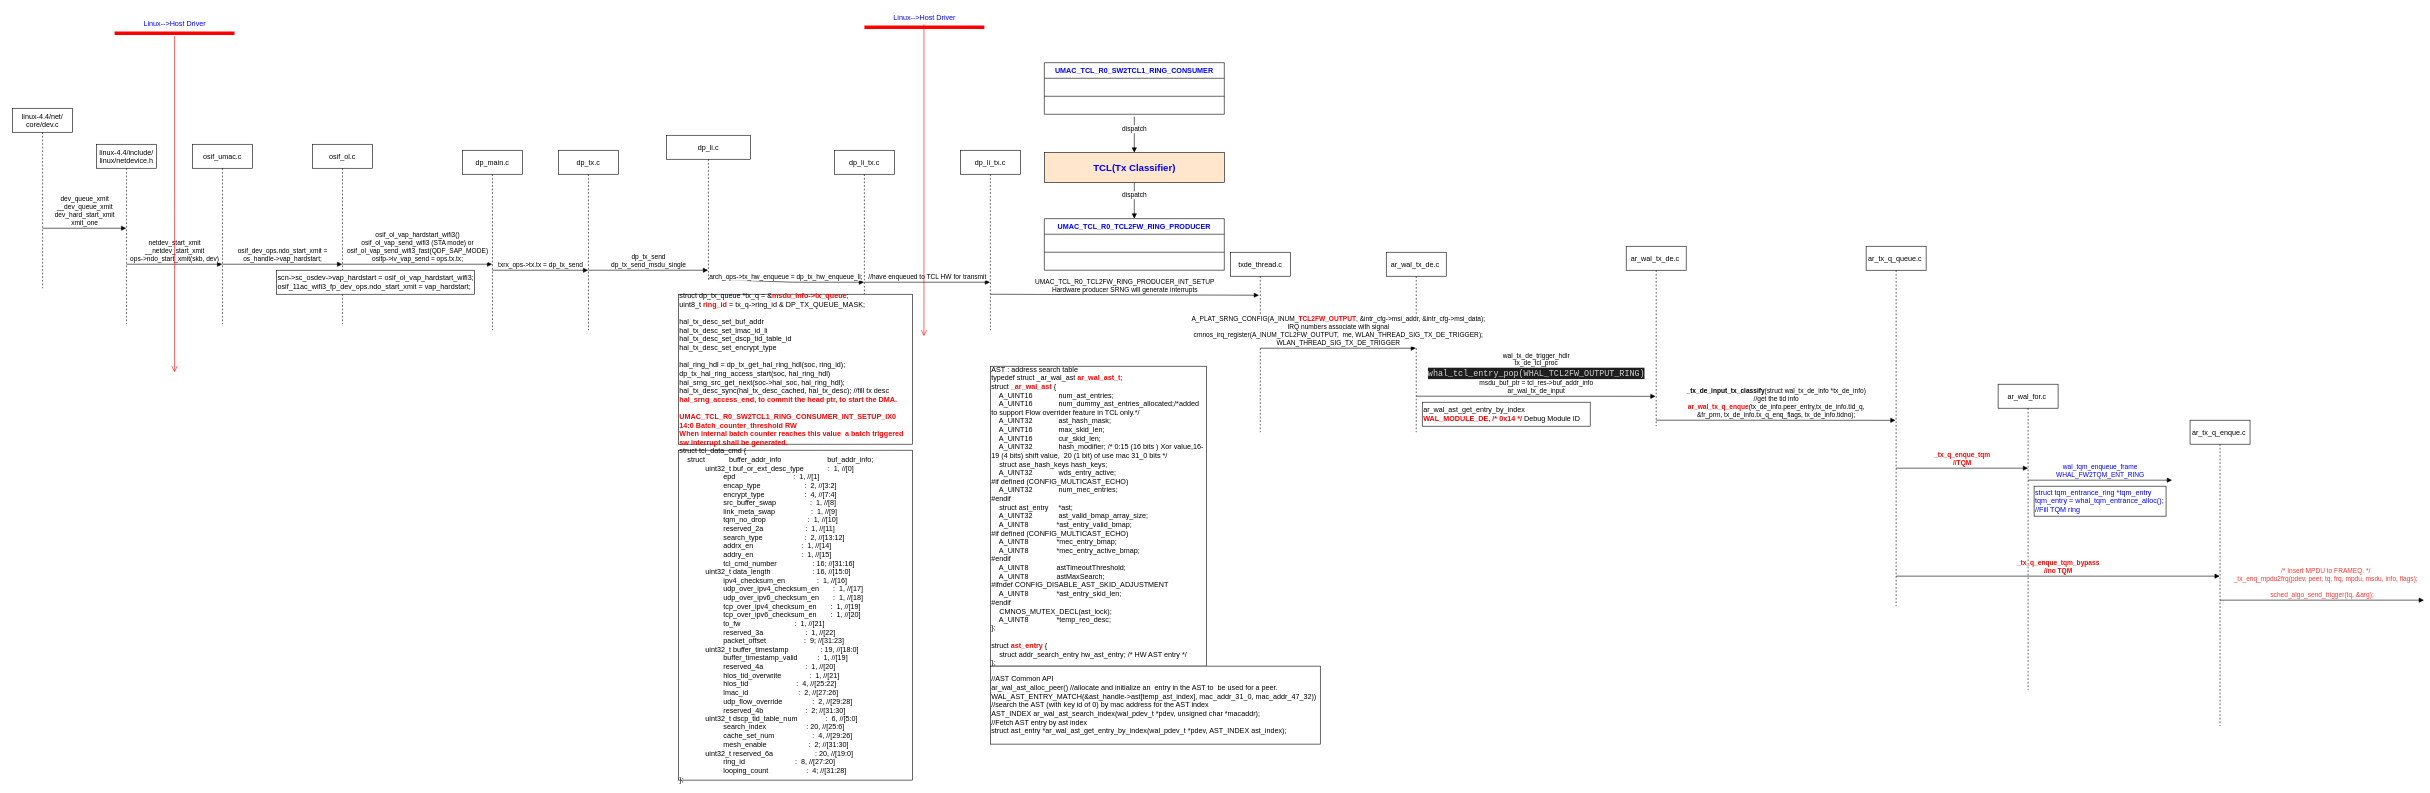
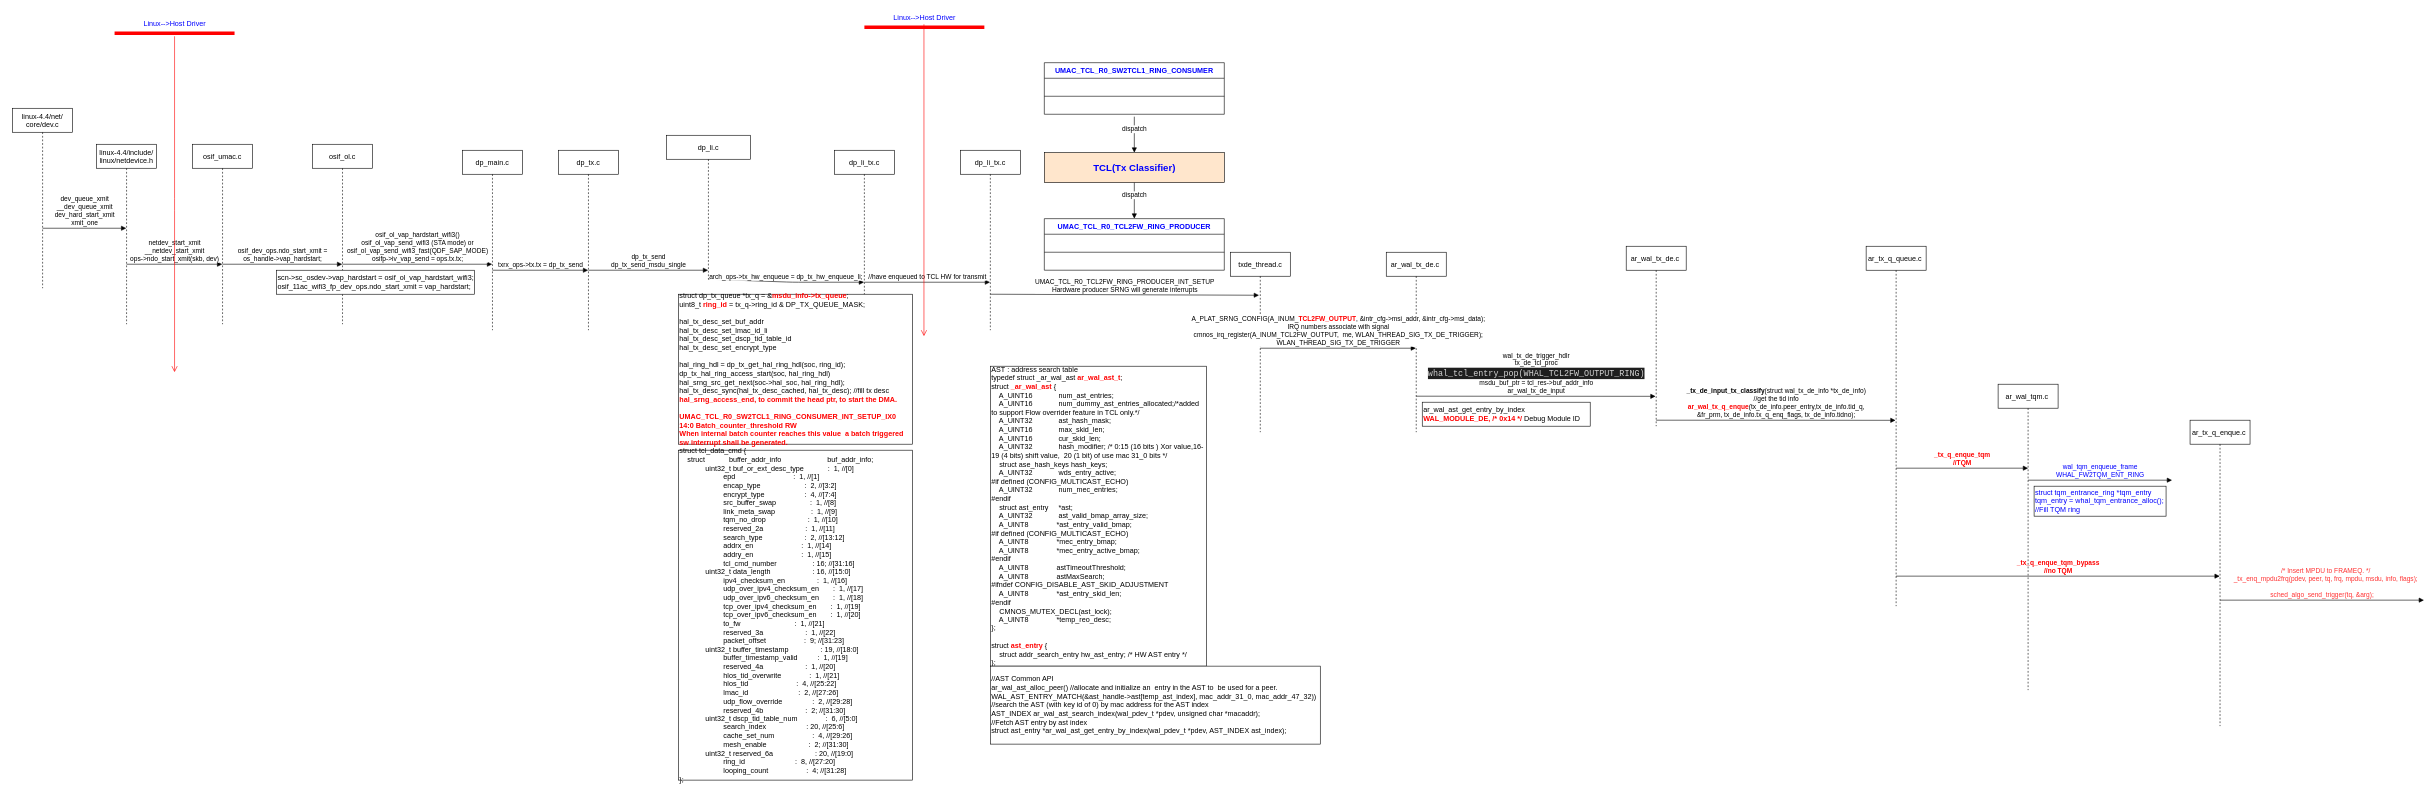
node "ar_wal_for.c": label "ar_wal_for.c" -> "ar_wal_tqm.c"
